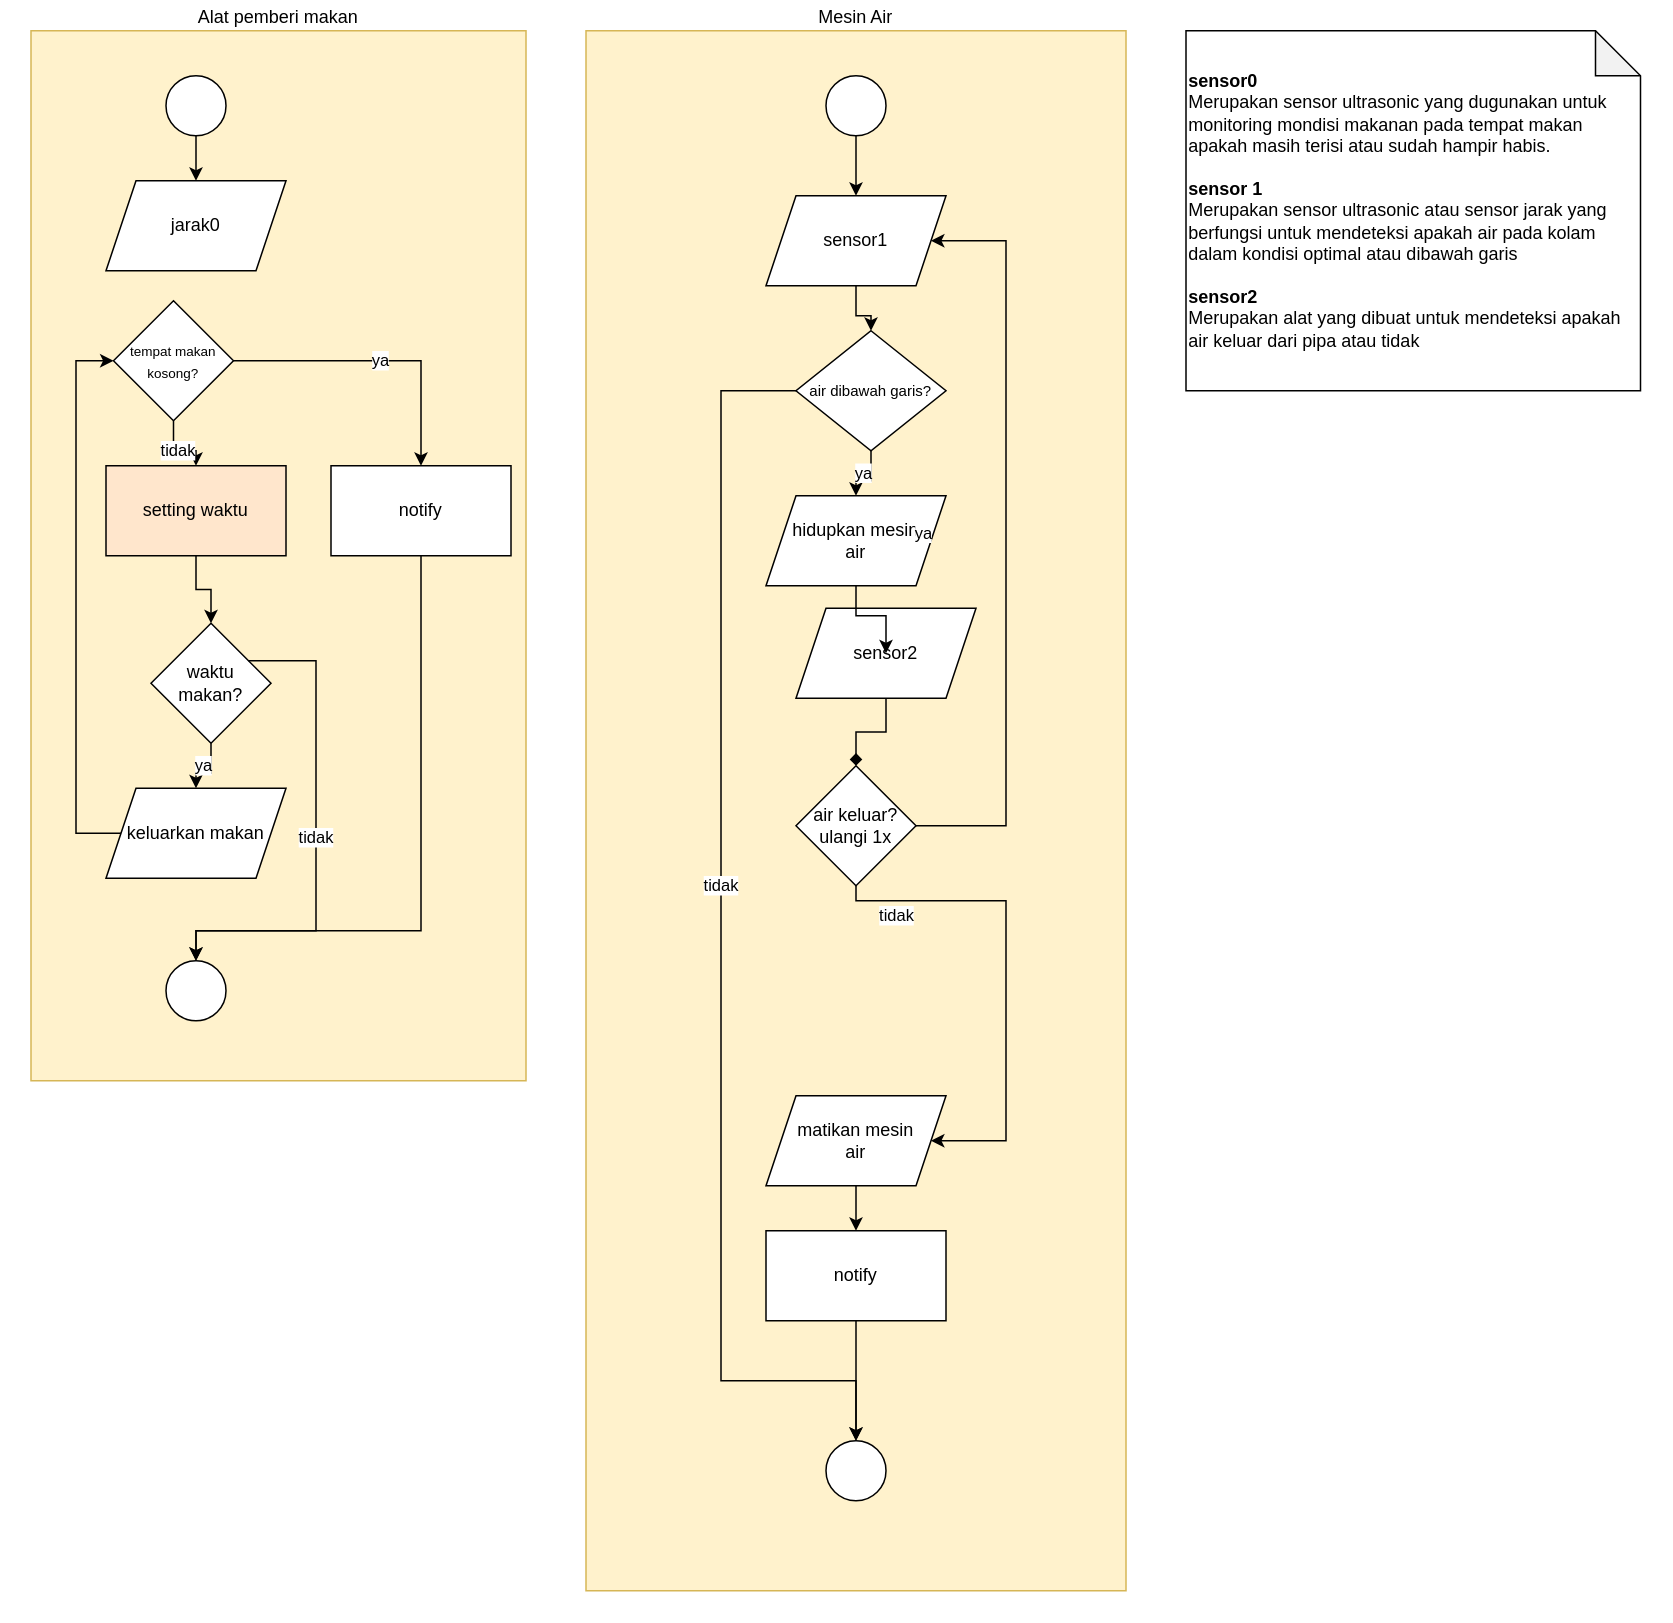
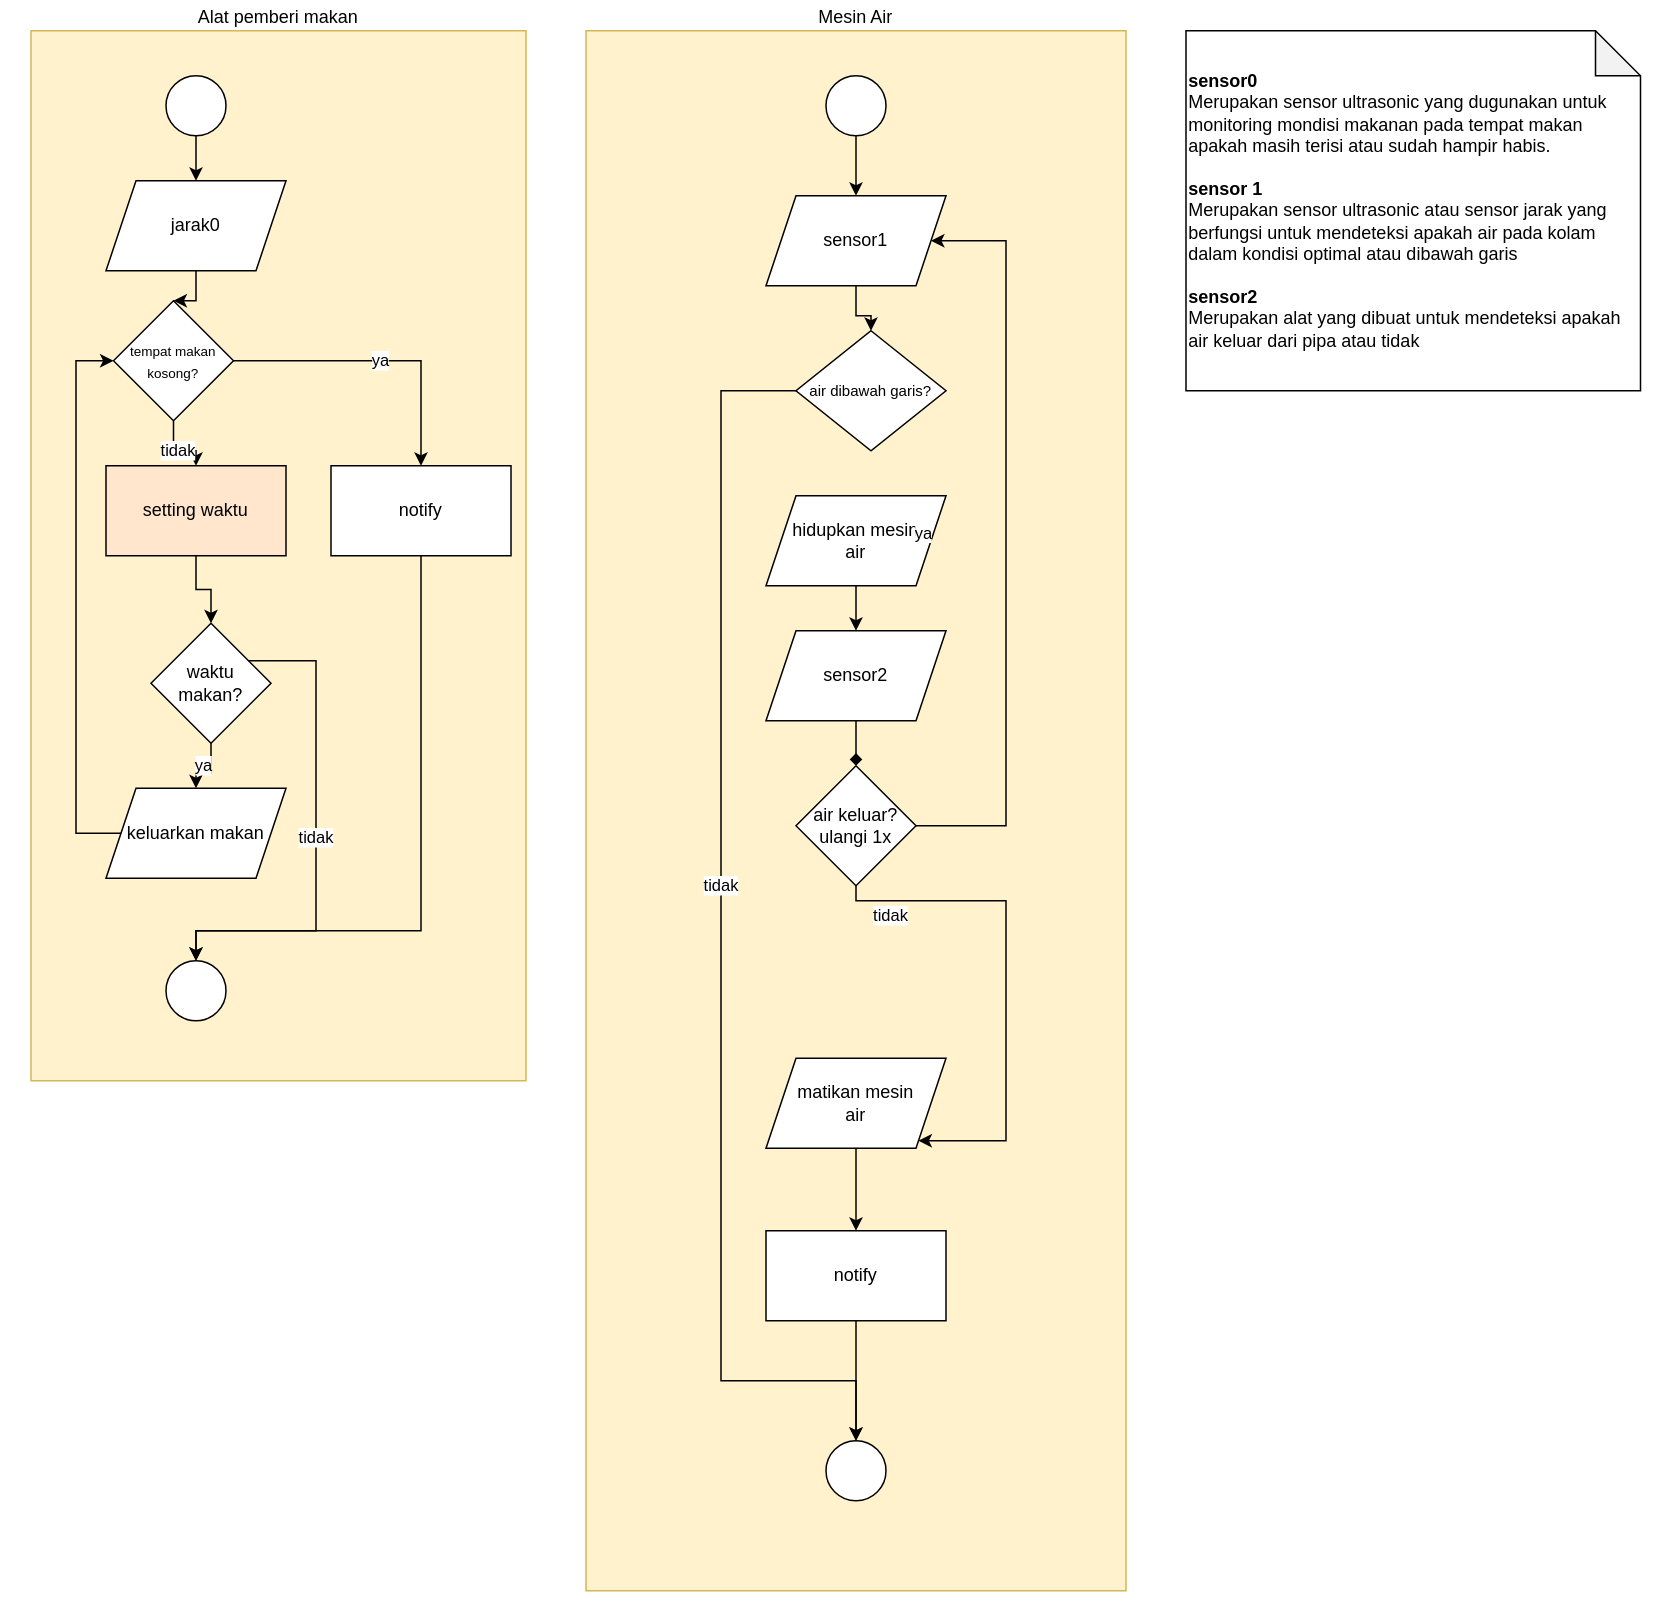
edge "jarak0" -> "tempat makan kosong?": added
edge "air dibawah garis?" -> "hidupkan mesin air": removed, label "ya"
node "sensor2": moved (886, 653) -> (856, 676)
node "matikan mesin air": moved (856, 1141) -> (856, 1103)
